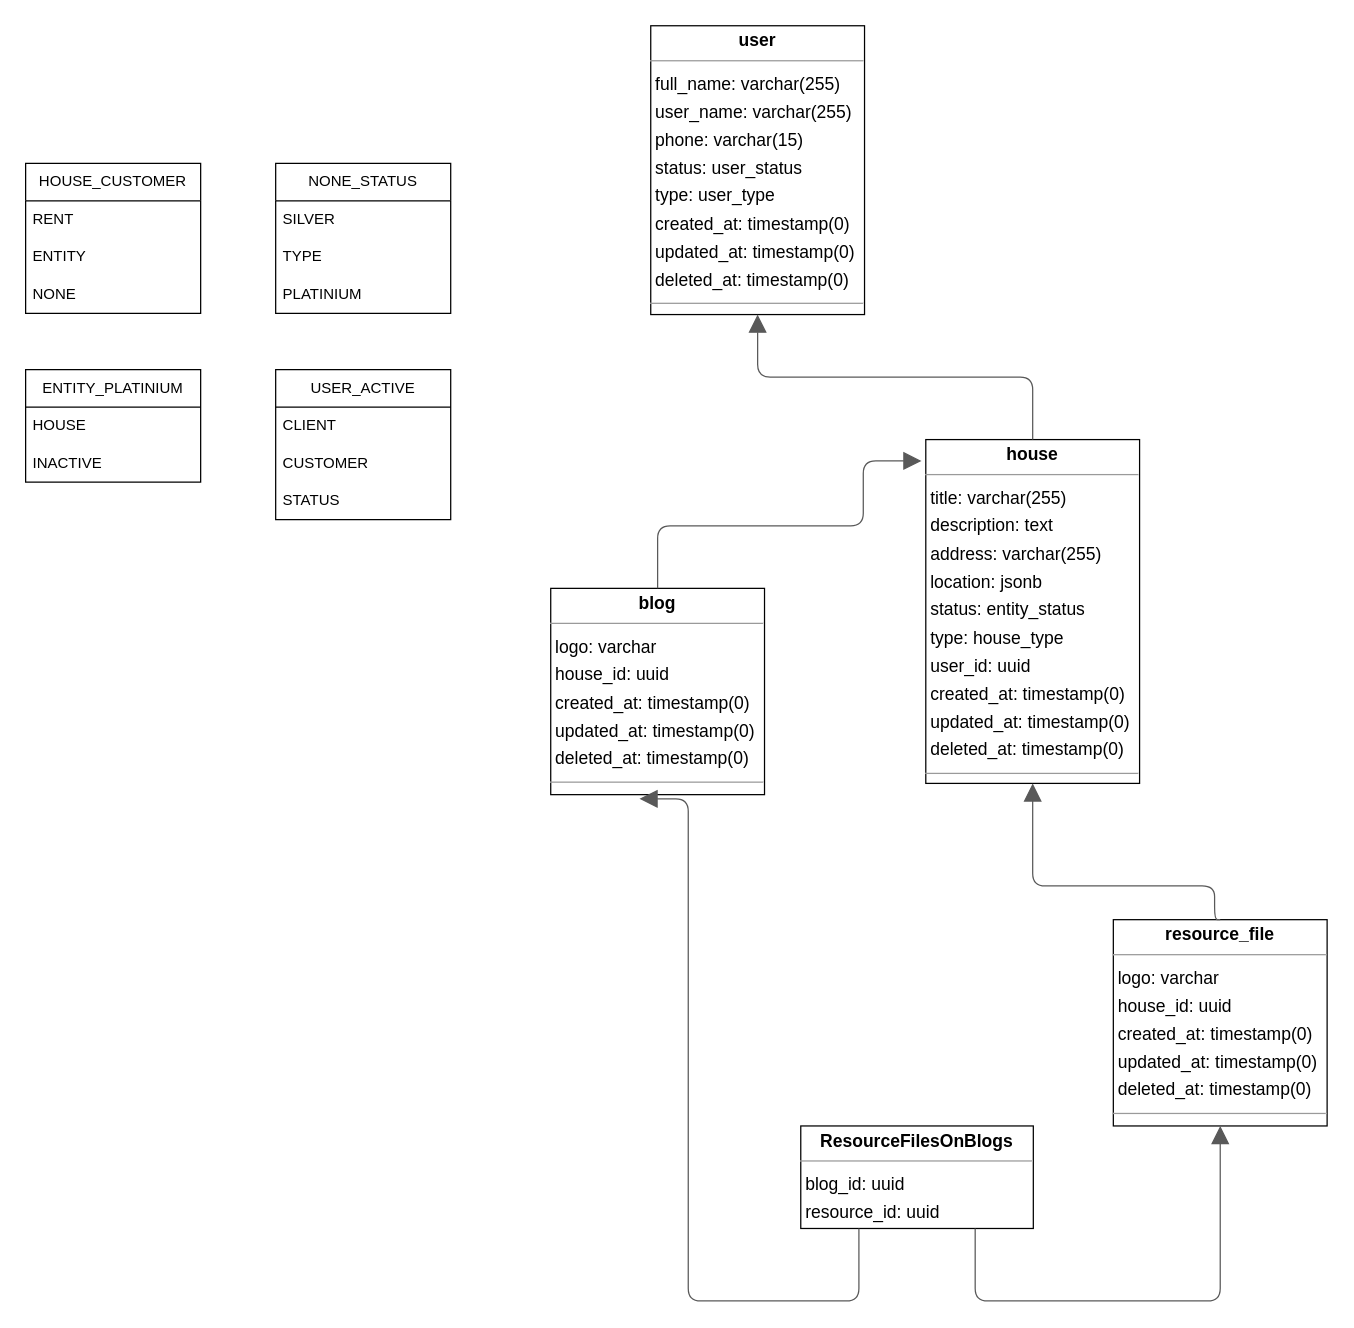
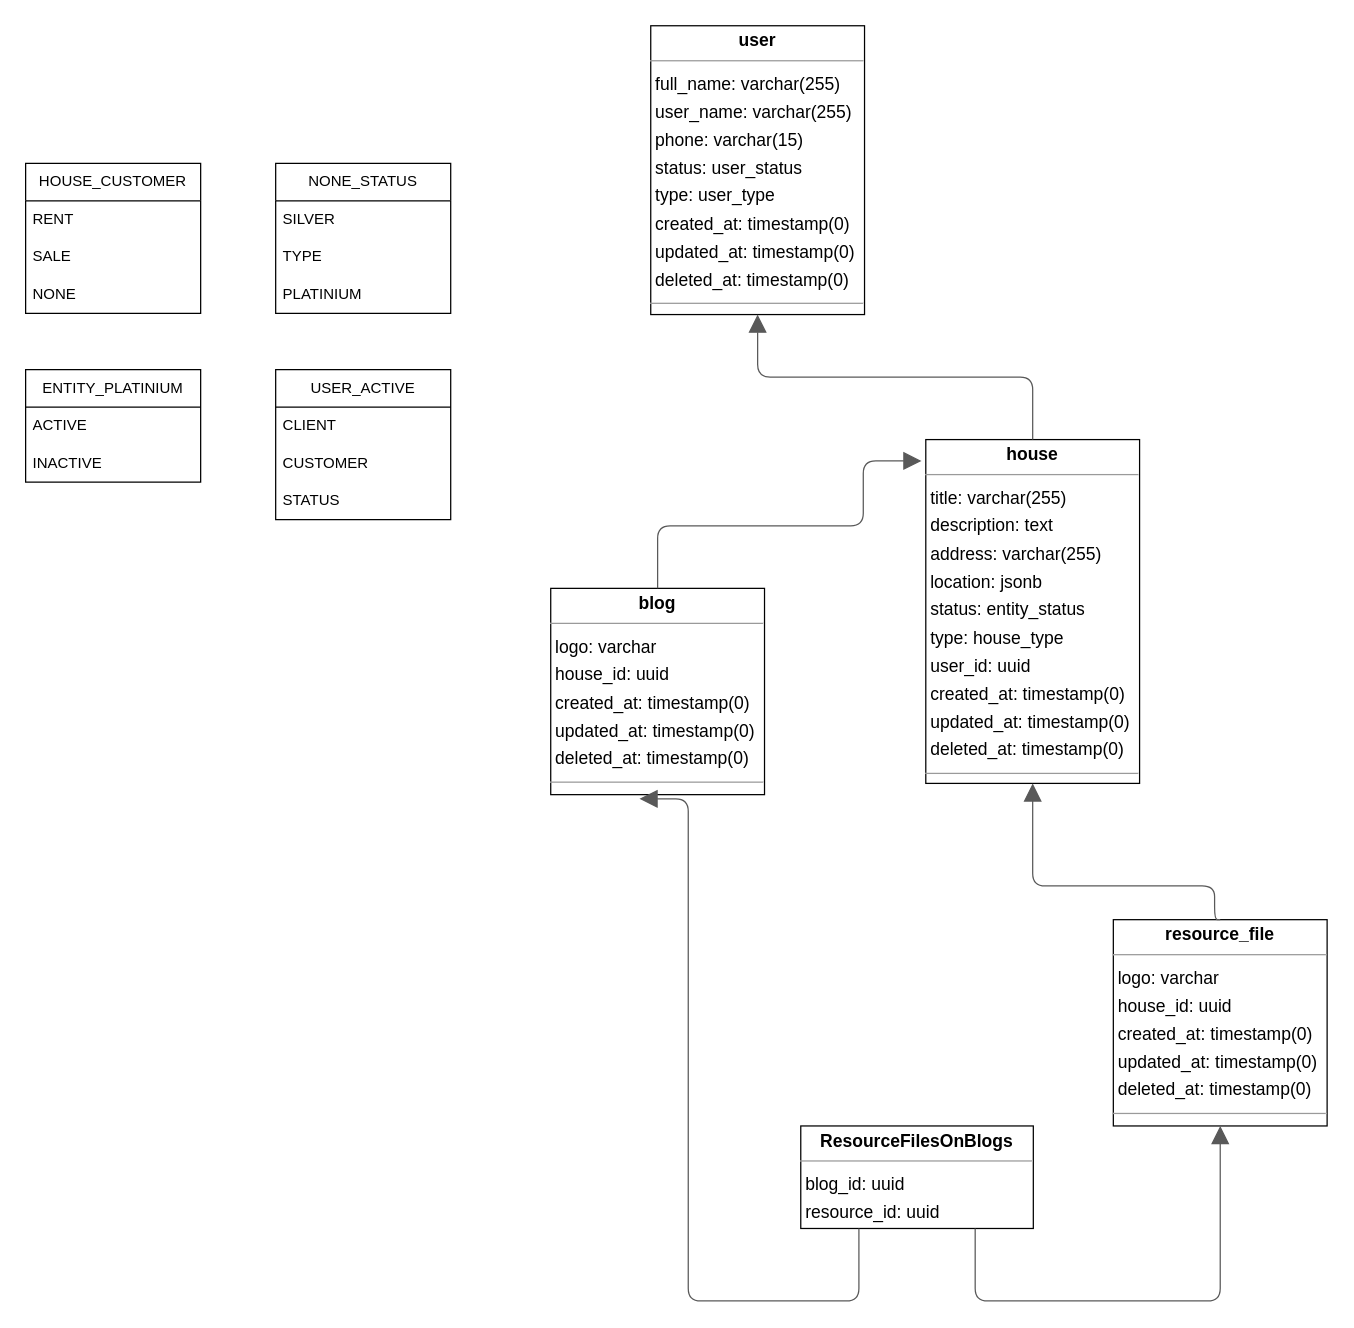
node "ENTITY": label "ENTITY" -> "SALE"
node "HOUSE": label "HOUSE" -> "ACTIVE"
